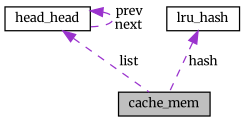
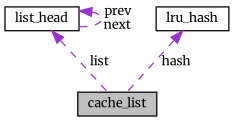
node "head_head": label "head_head" -> "list_head"
node "cache_mem": label "cache_mem" -> "cache_list"
